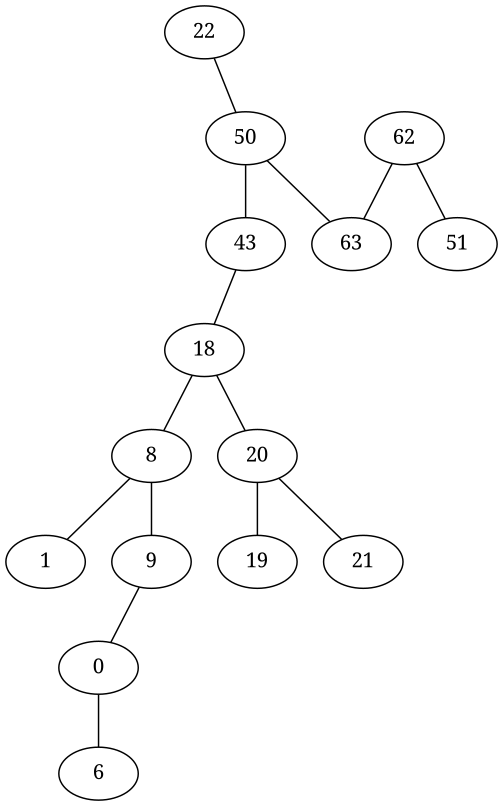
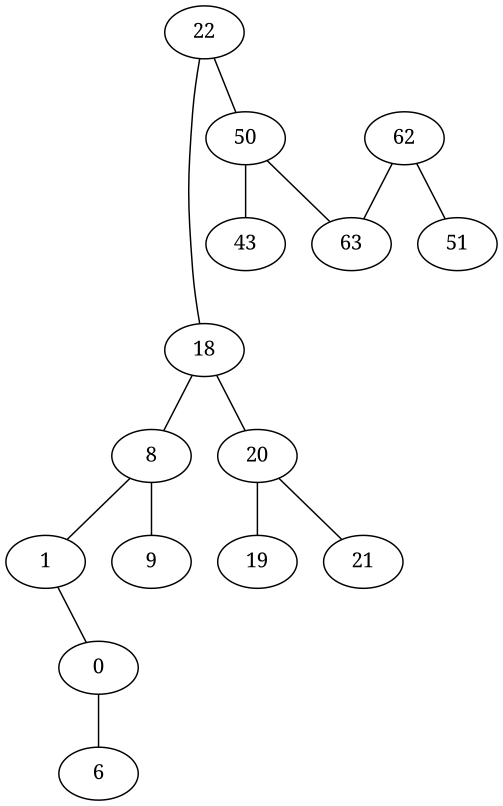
edge "43" -- "18": now "22" -- "18"
edge "9" -- "0": now "1" -- "0"
